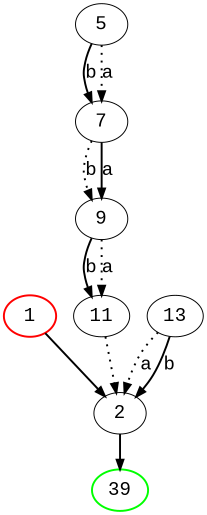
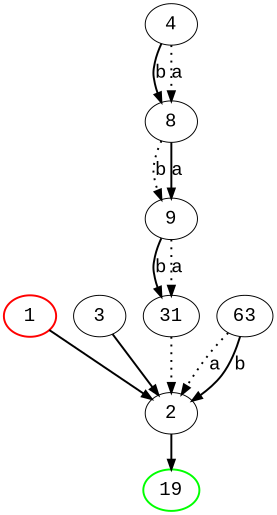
node "5": label "5" -> "4"
node "7": label "7" -> "8"
node "3": added
node "11": label "11" -> "31"
node "13": label "13" -> "63"
node "39": label "39" -> "19"
